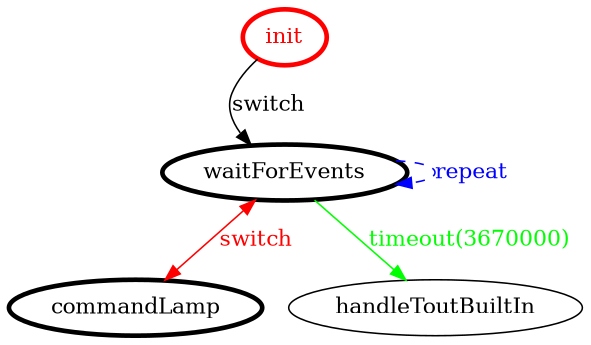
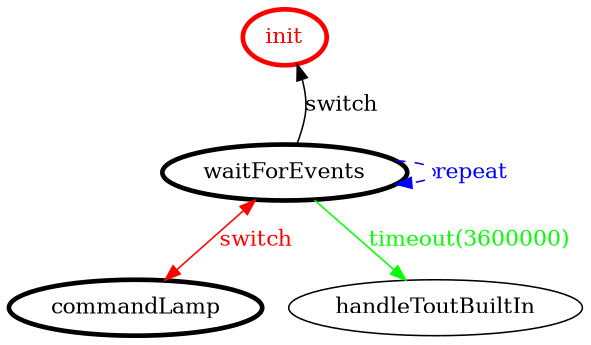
edge "init" -> "waitForEvents": reversed
edge "waitForEvents" -> "handleToutBuiltIn": label "timeout(3670000)" -> "timeout(3600000)"
